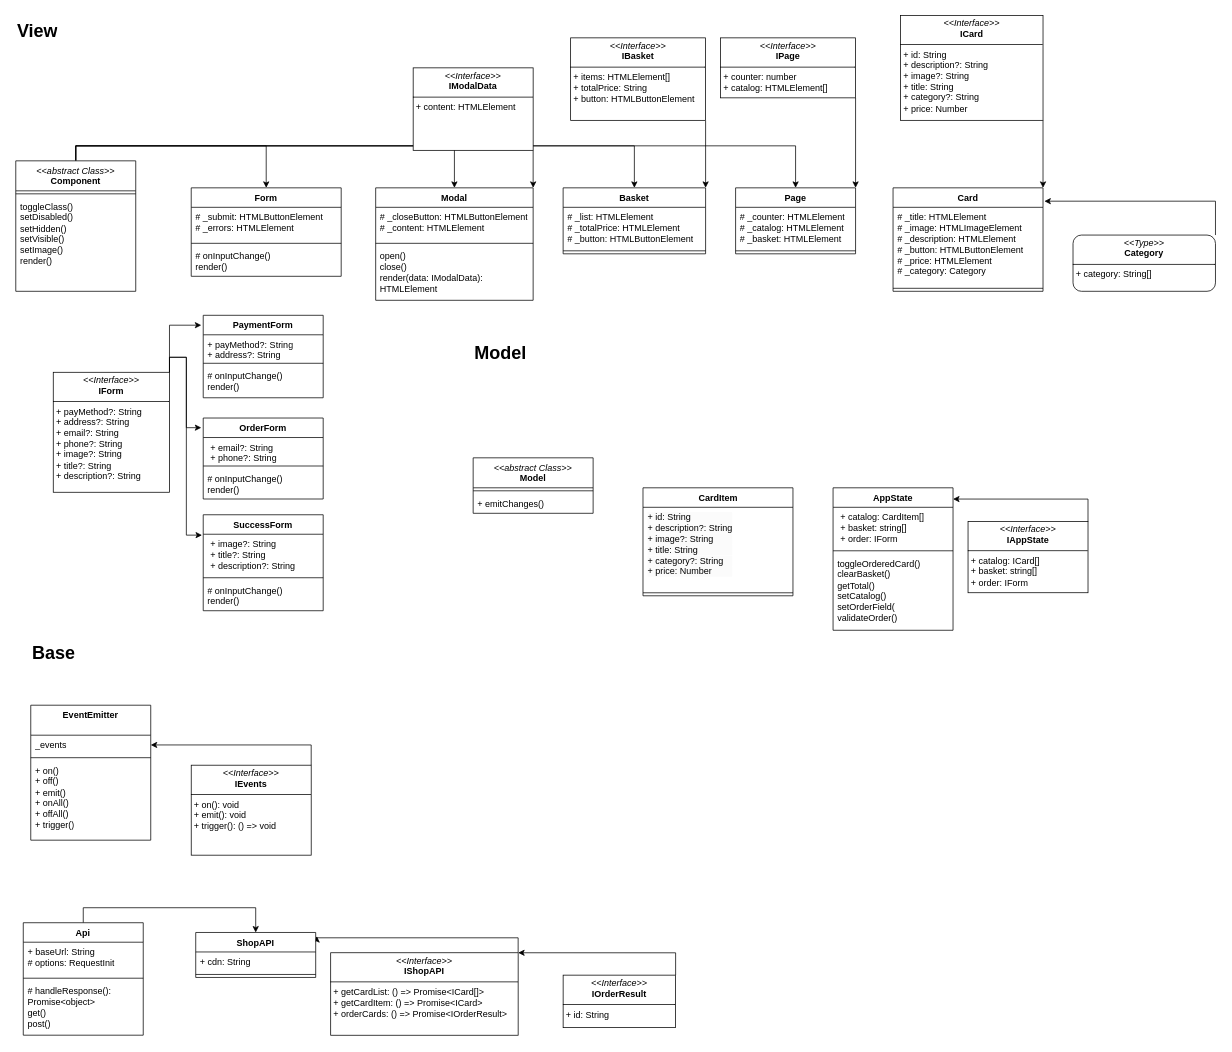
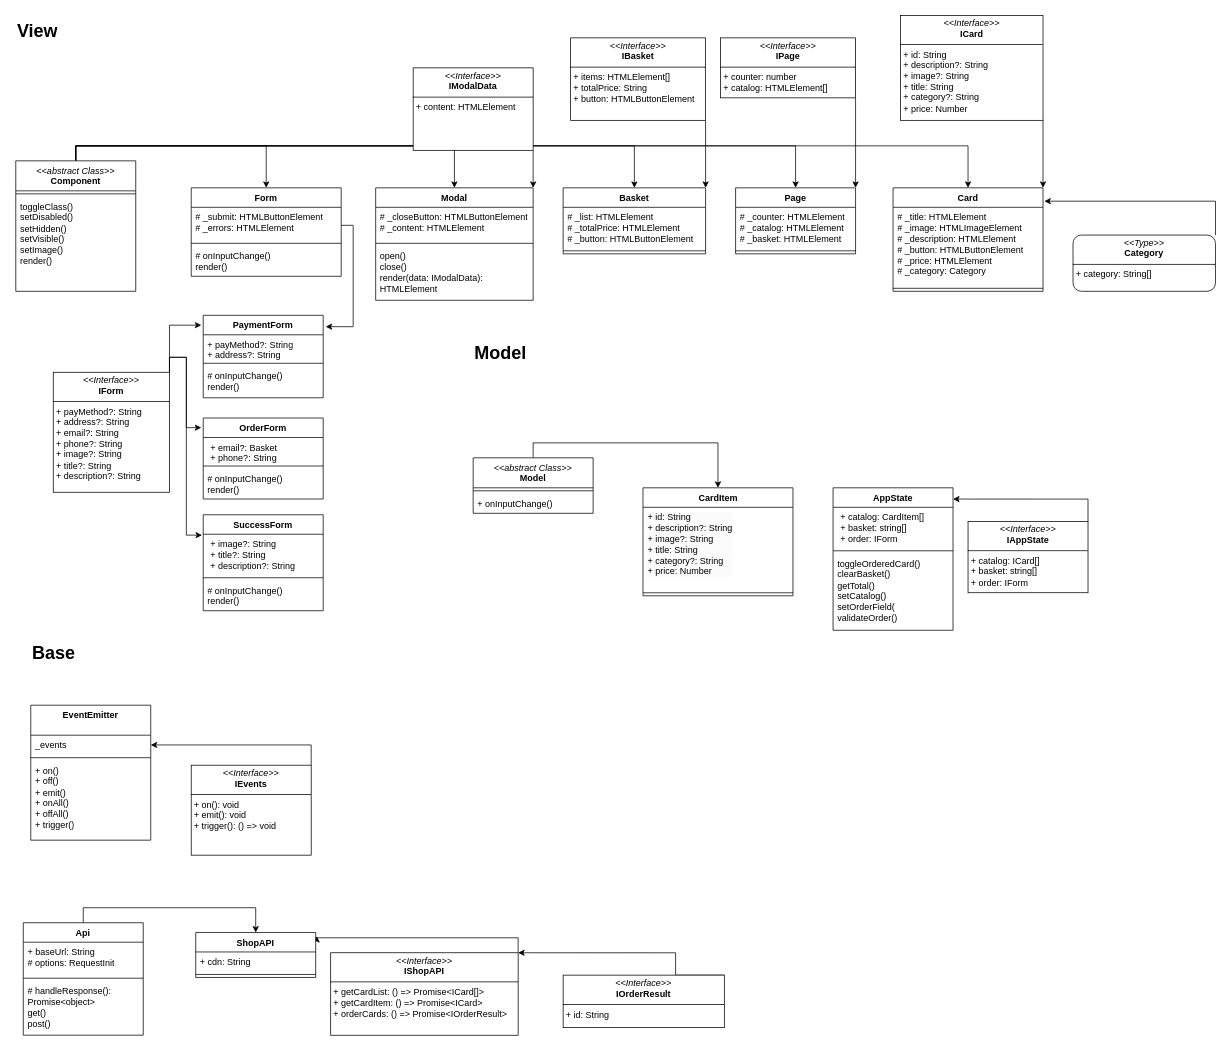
edge "<<abstract Class>> Component" -> "Card": added
edge "Form" -> "PaymentForm": added
edge "<<abstract Class>> Model" -> "CardItem": added
node "+ email?: String + phone?: String": label "+ email?: String + phone?: String" -> "+ email?: Basket + phone?: String"
node "+ emitChanges()": label "+ emitChanges()" -> "+ onInputChange()"
node "<<Interface>> IOrderResult + id: String": size 113x53 -> 161x53
